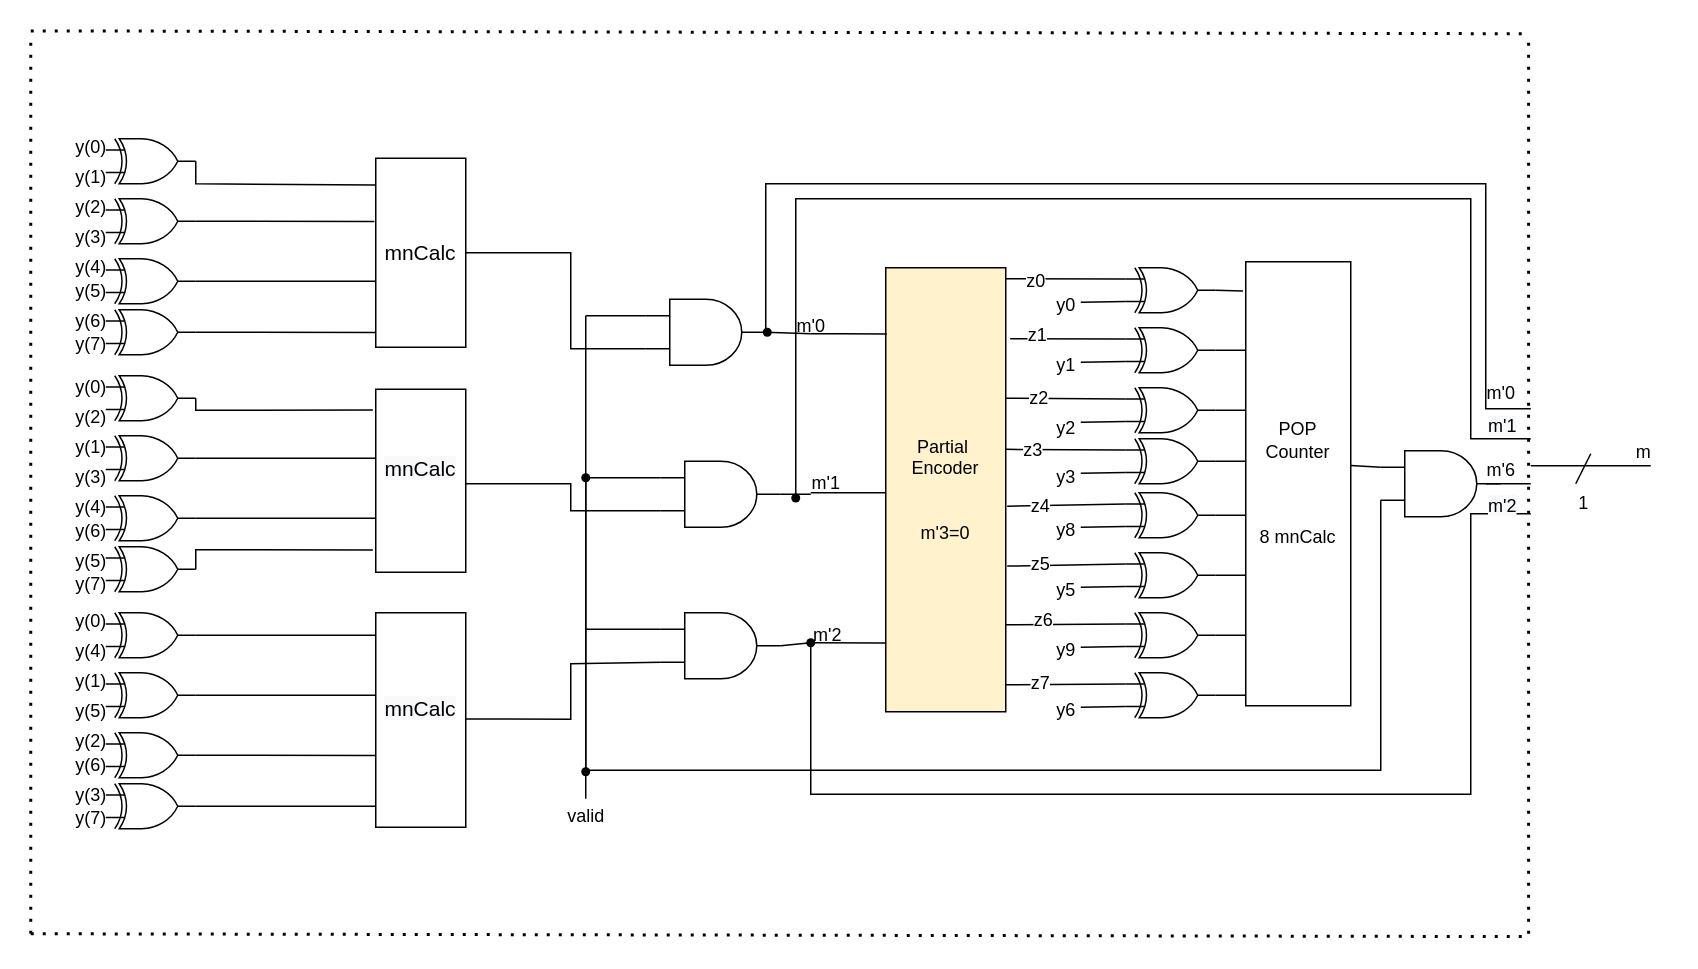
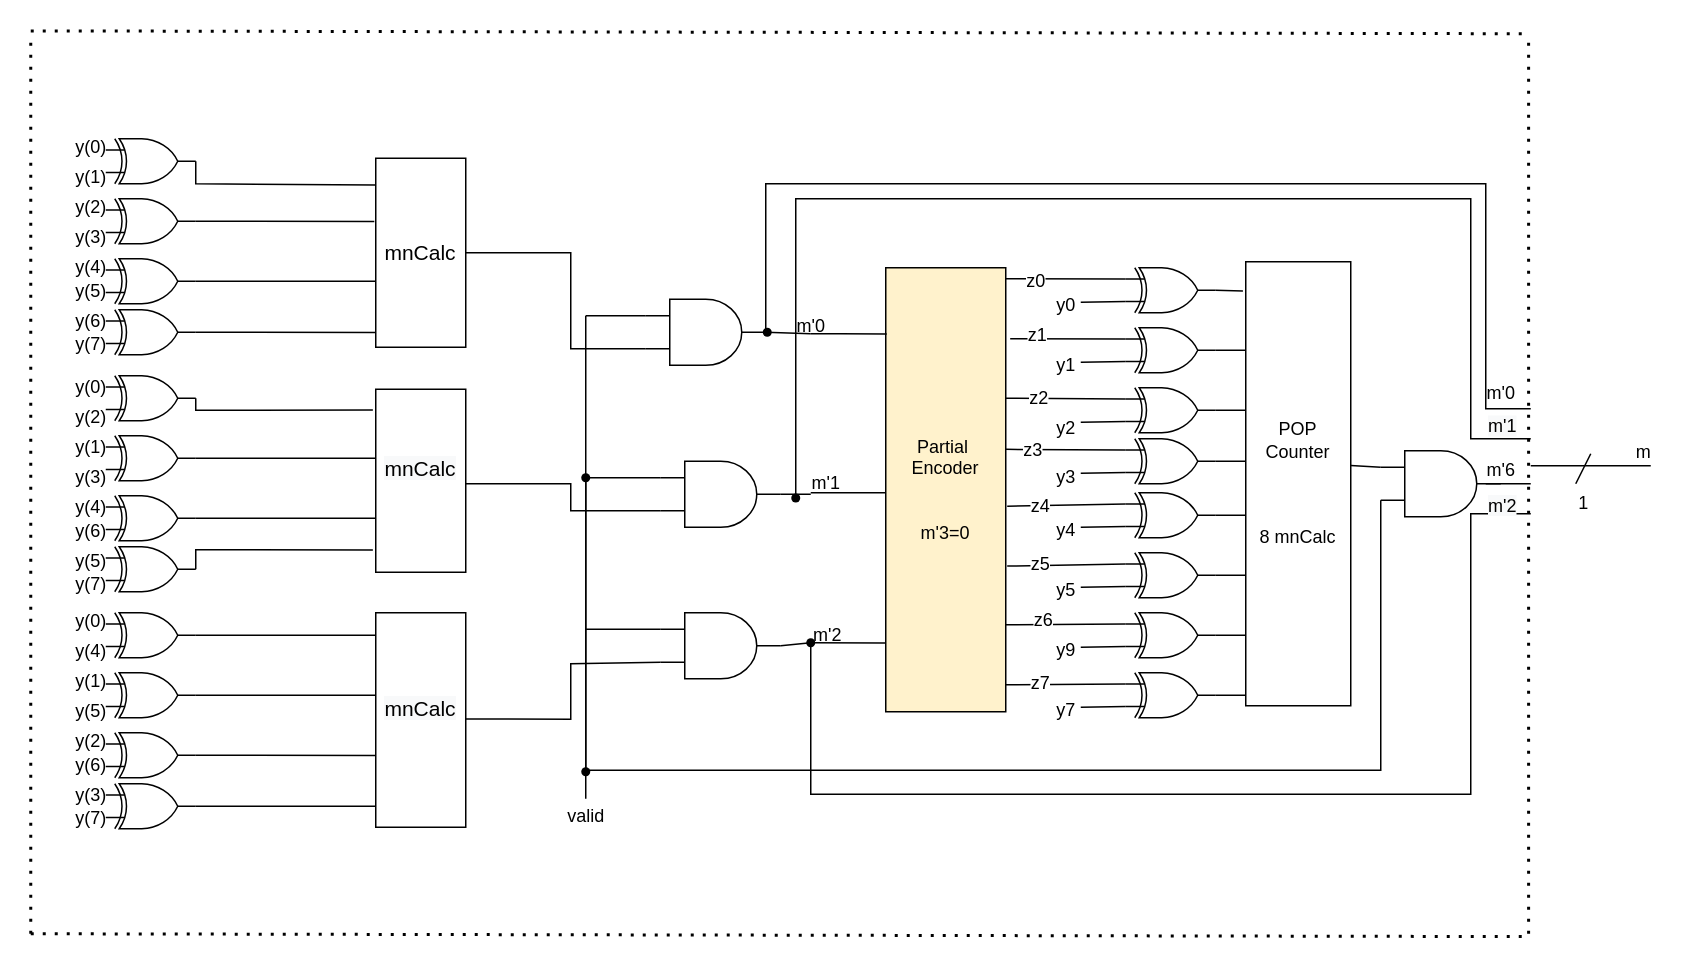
node "y8": label "y8" -> "y4"
node "y6": label "y6" -> "y7"
